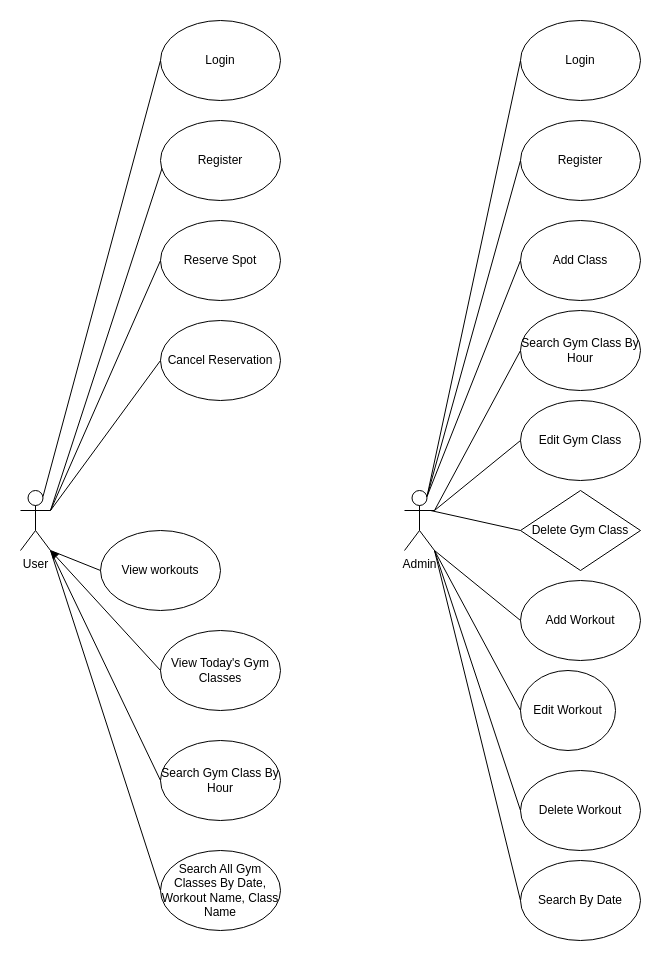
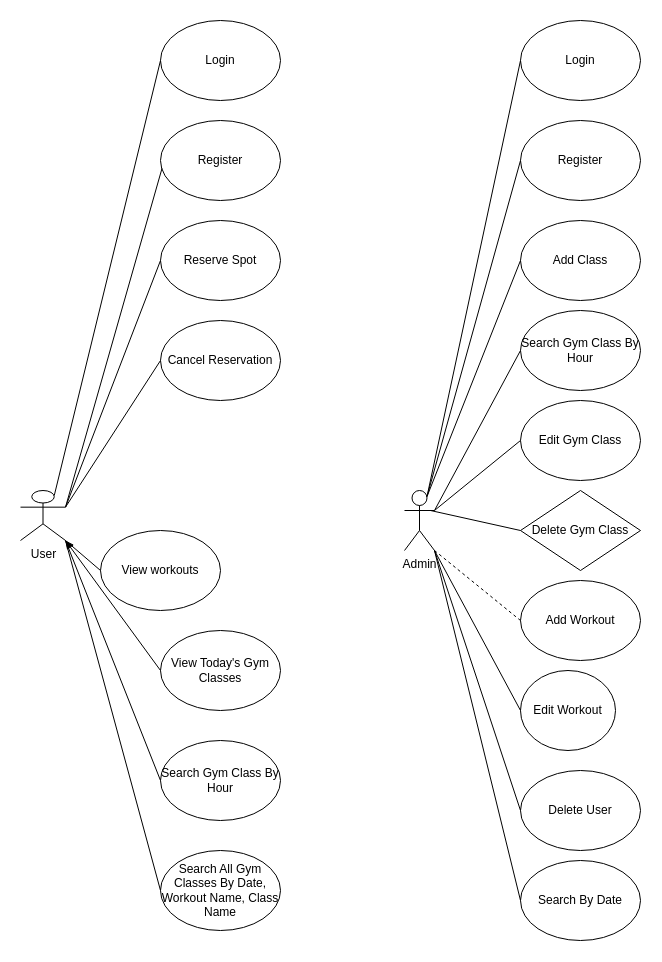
node "User": size 30x60 -> 45x50
edge "Admin" -- "Add Workout": style solid -> dashed
node "Delete Workout": label "Delete Workout" -> "Delete User"
